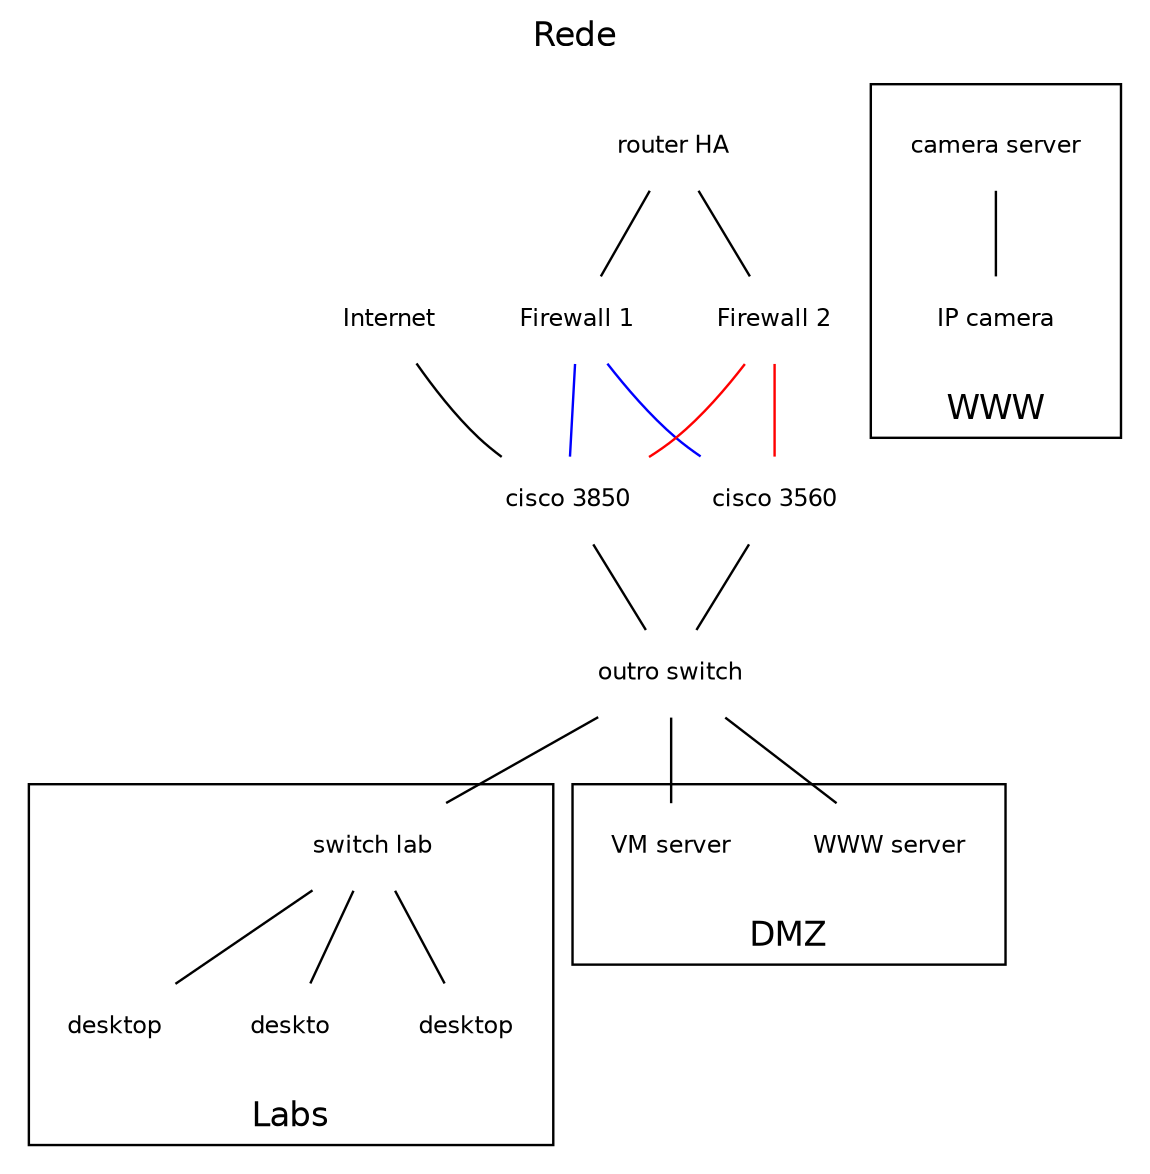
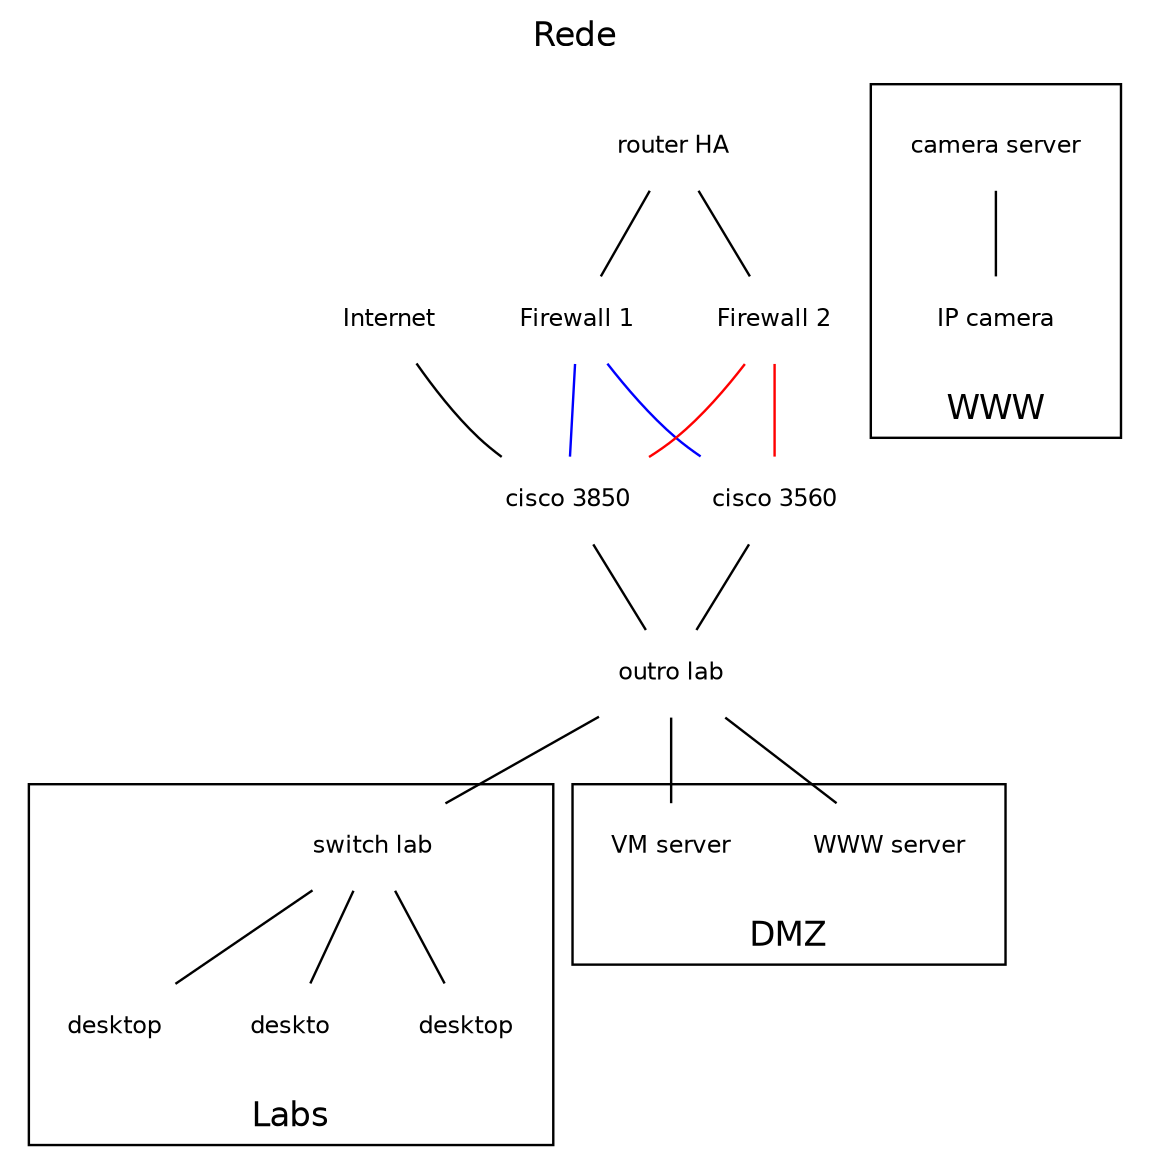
node "outro switch": label "outro switch" -> "outro lab"
